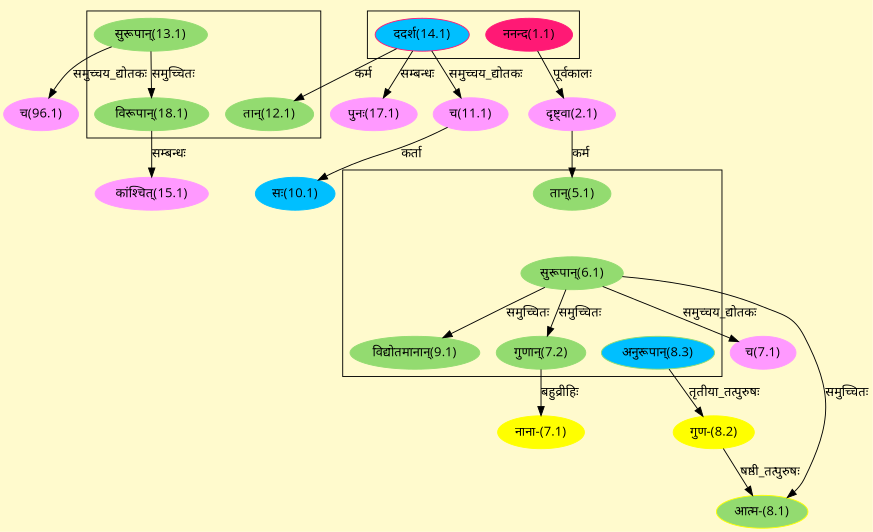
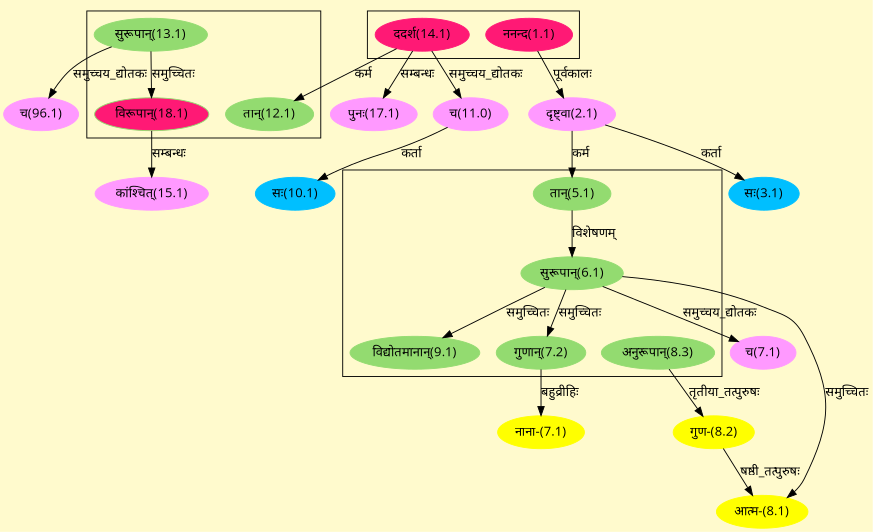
node "ददर्श(14.1)": fillcolor #00bfff -> #ff1975
node "विरूपान्(18.1)": fillcolor #93db70 -> #ff1975
node "च(11.1)": label "च(11.1)" -> "च(11.0)"
node "सः(3.1)": added
edge "तान्(5.1)" -> "सुरूपान्(6.1)": added, label "विशेषणम्"
node "अनुरूपान्(8.3)": fillcolor #00bfff -> #93db70
node "आत्म-(8.1)": fillcolor #93db70 -> #ffff00
